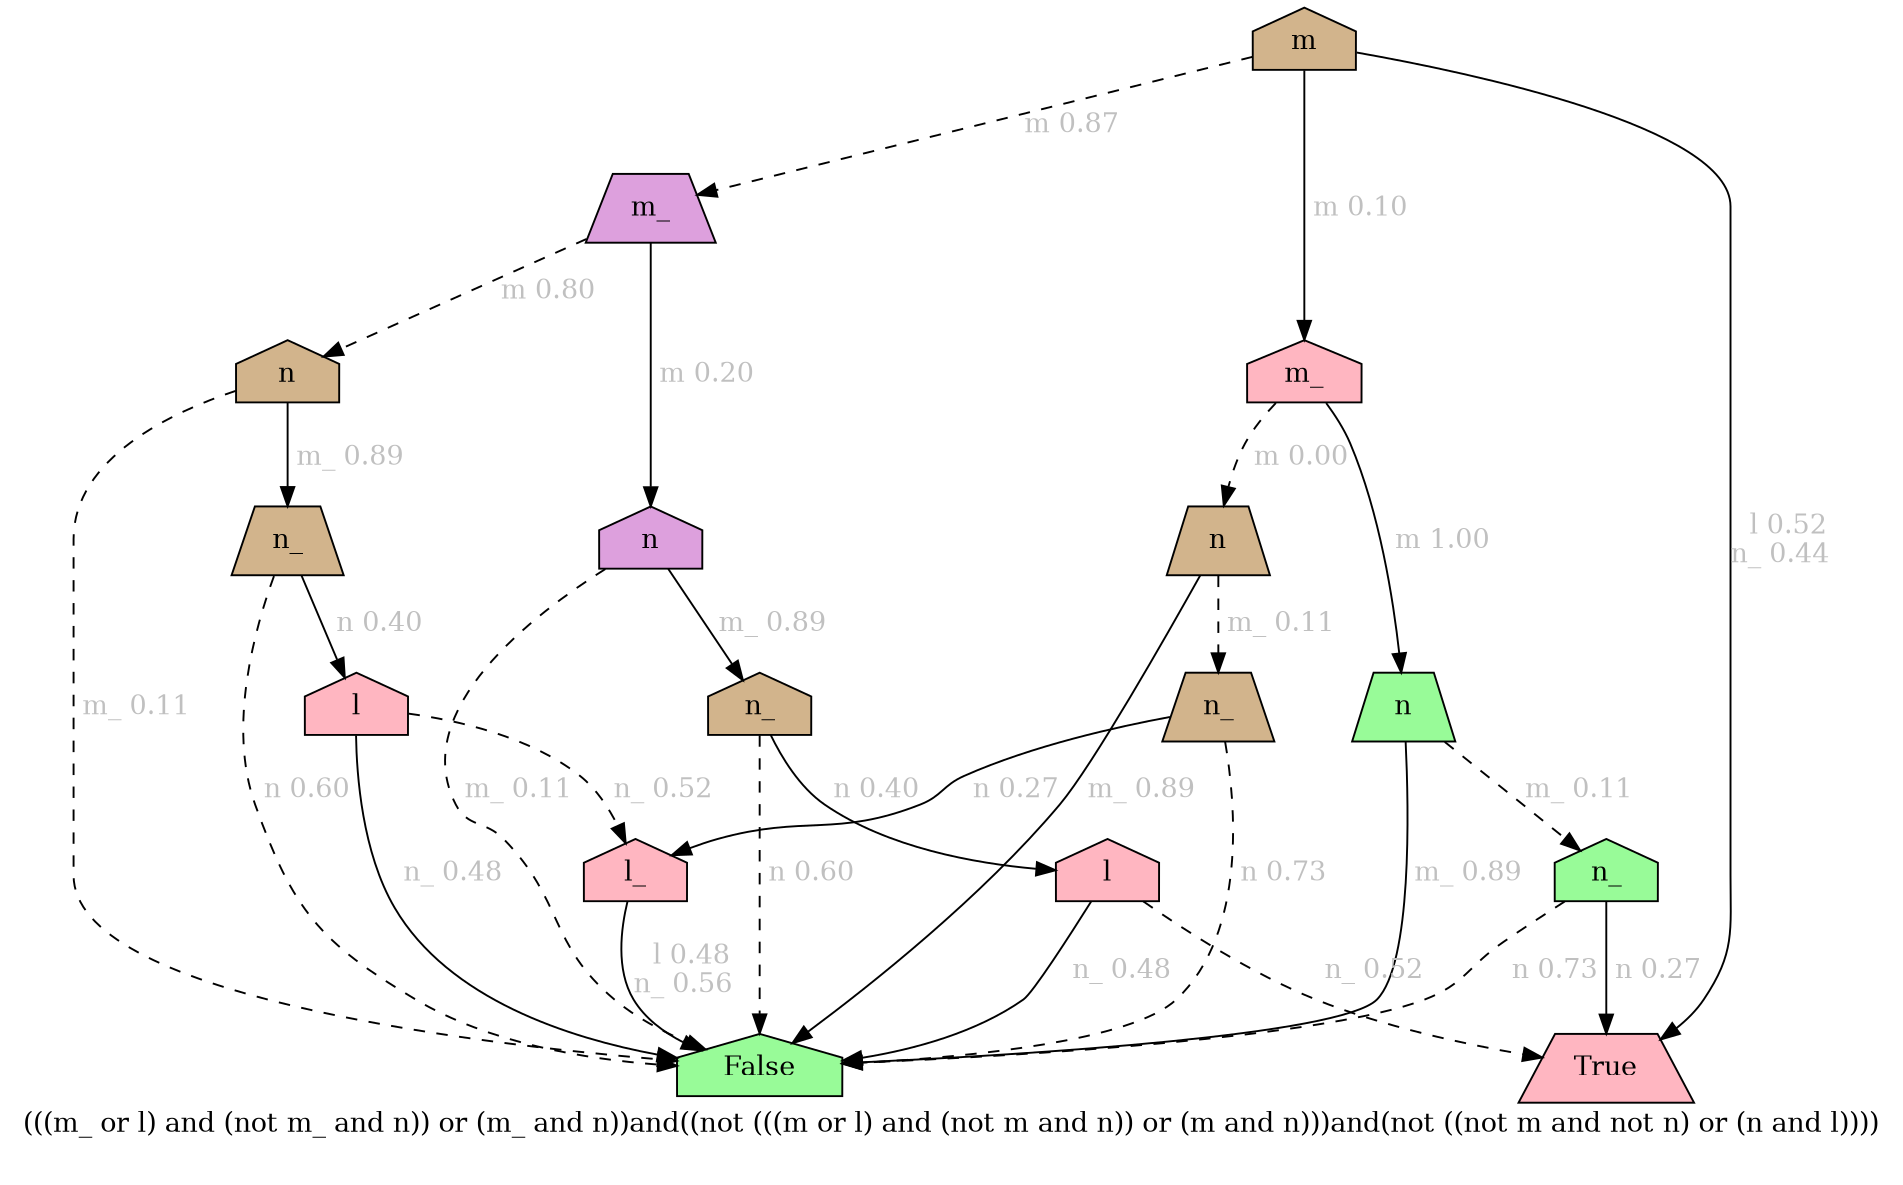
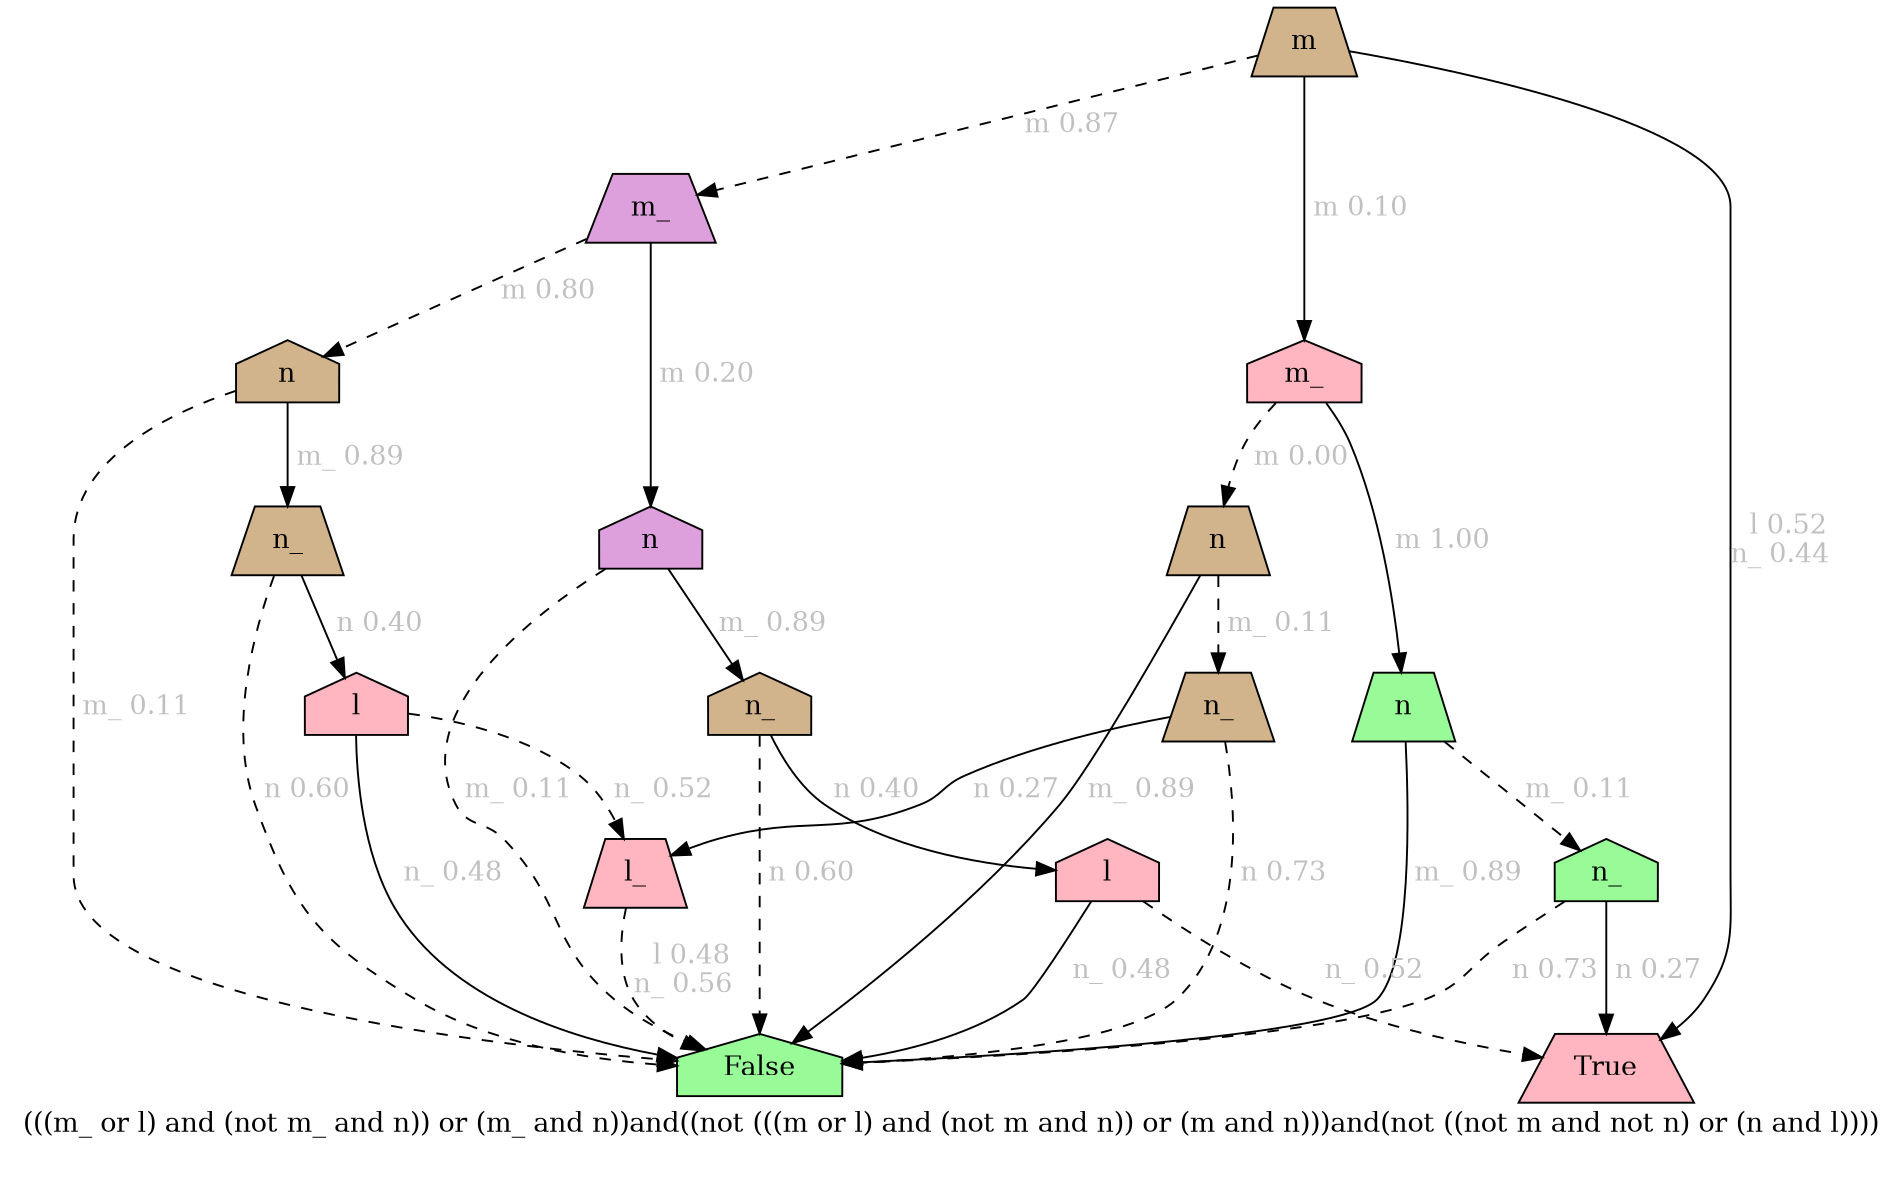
node "m": shape house -> trapezium
node "l_": shape house -> trapezium
edge "l_" -> "False": style solid -> dashed
